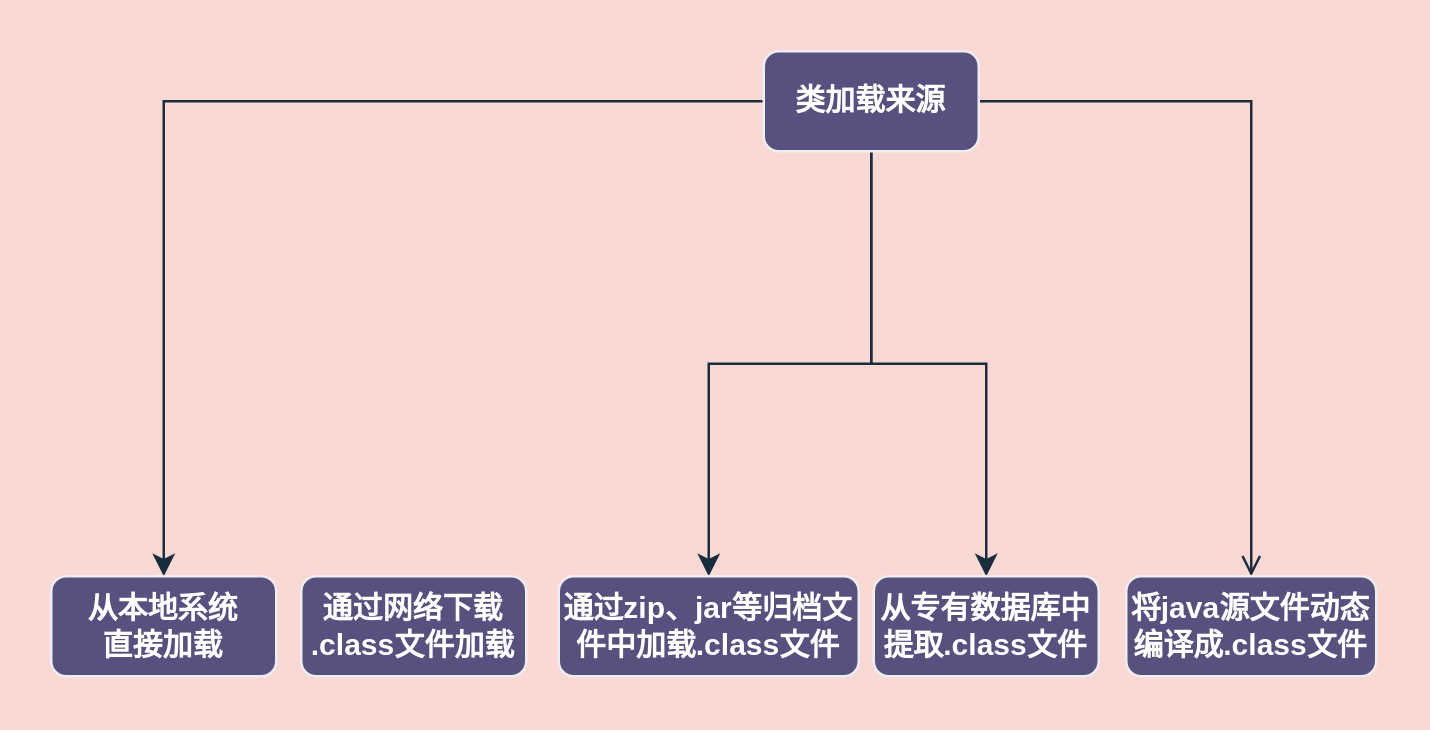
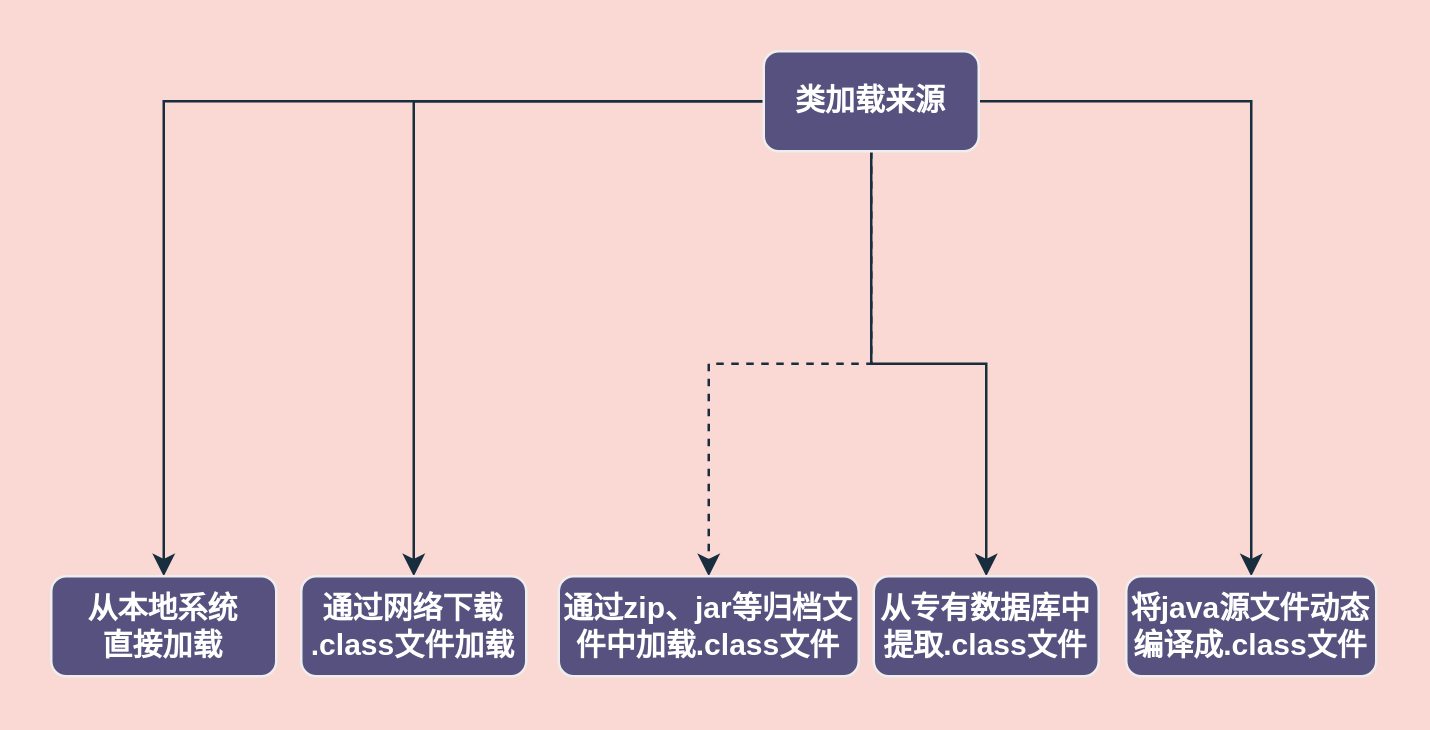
edge "类加载来源" -> "通过网络下载 .class文件加载": added
edge "类加载来源" -> "通过zip、jar等归档文件中加载.class文件": style solid -> dashed
edge "类加载来源" -> "将java源文件动态编译成.class文件": arrowhead open -> classic
